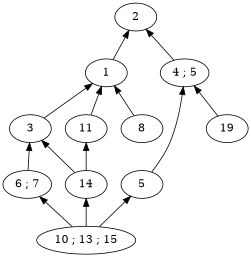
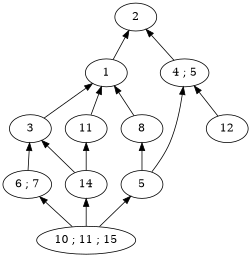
node "19": label "19" -> "12"
edge "5" -> "8": added
node "10 ; 13 ; 15": label "10 ; 13 ; 15" -> "10 ; 11 ; 15"
